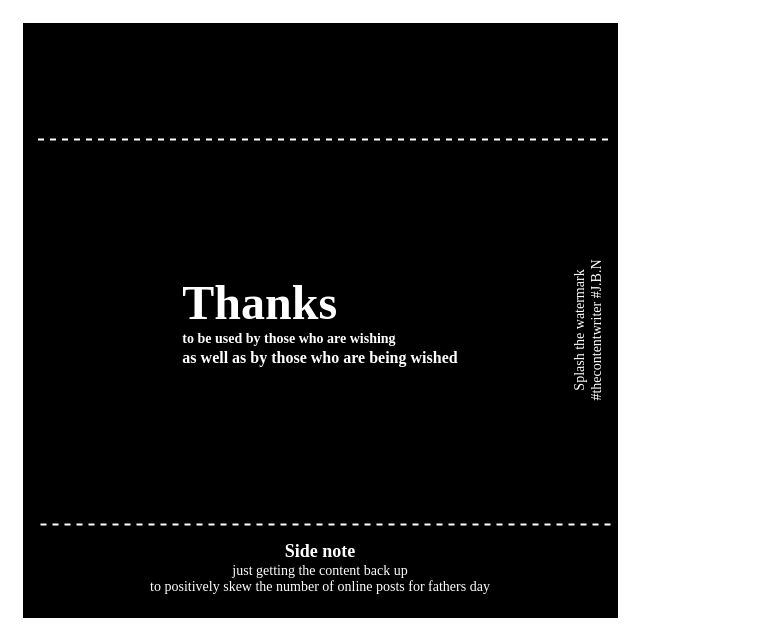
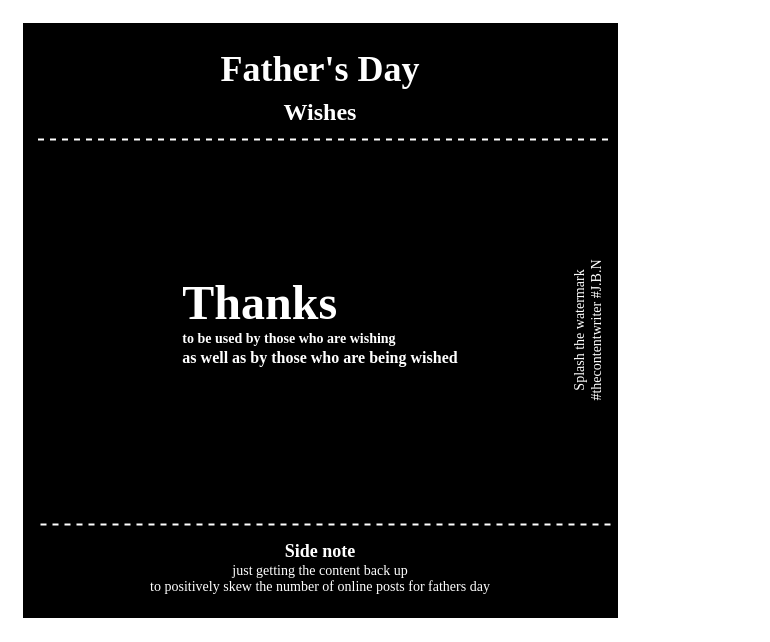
node "Father's Day": added
node "Wishes": added
